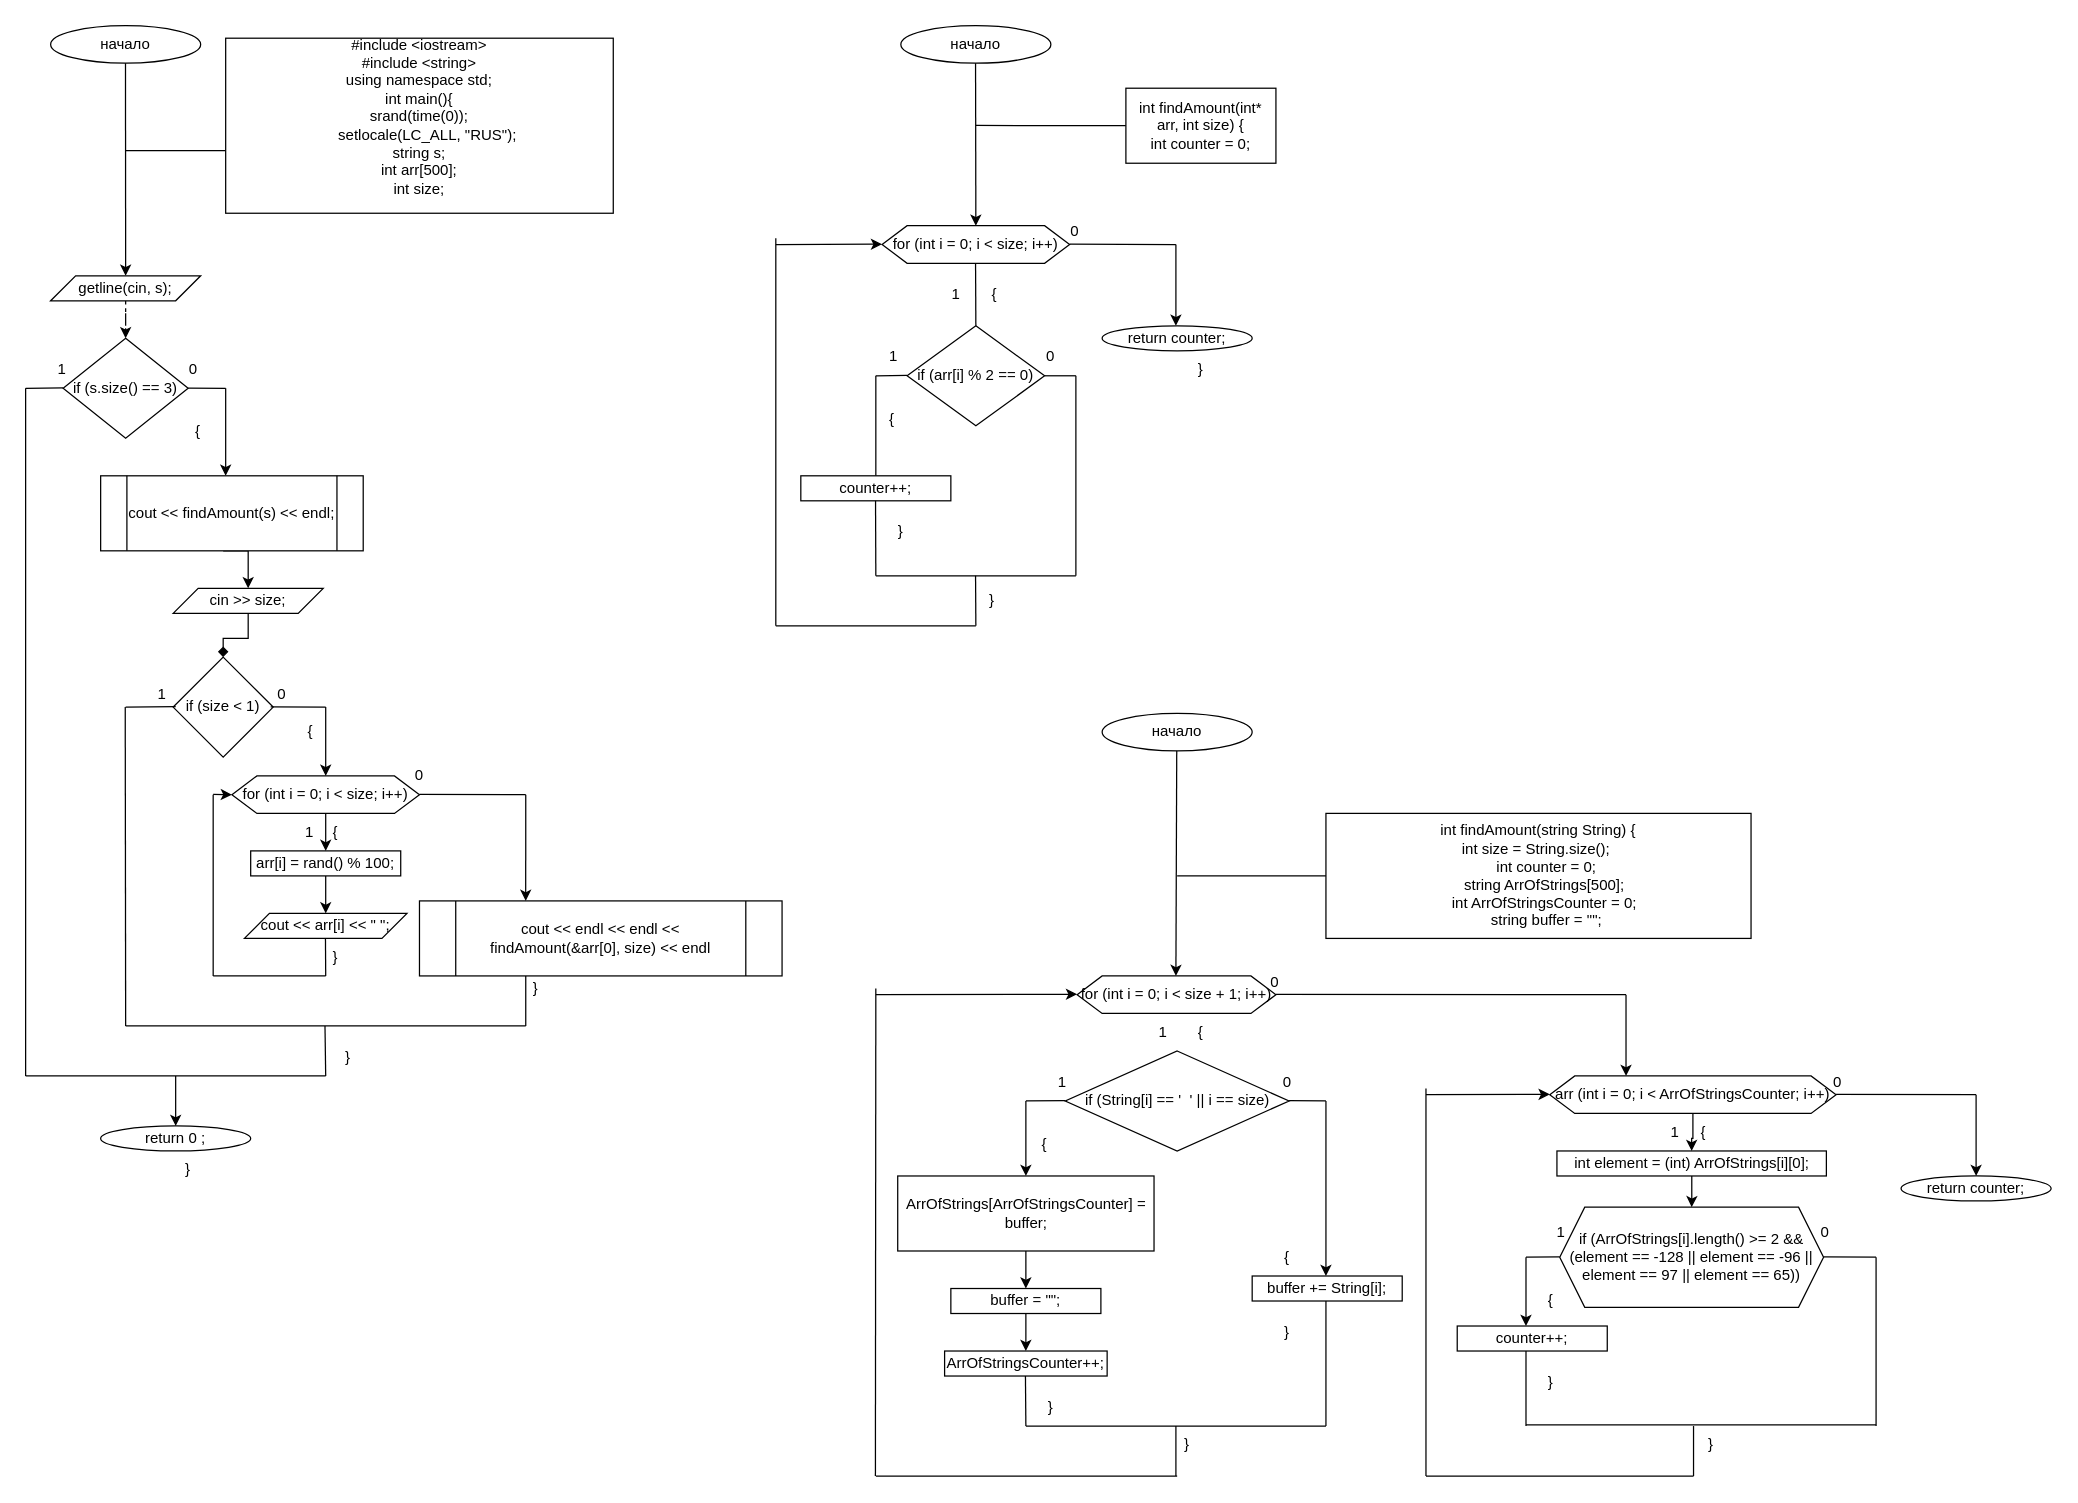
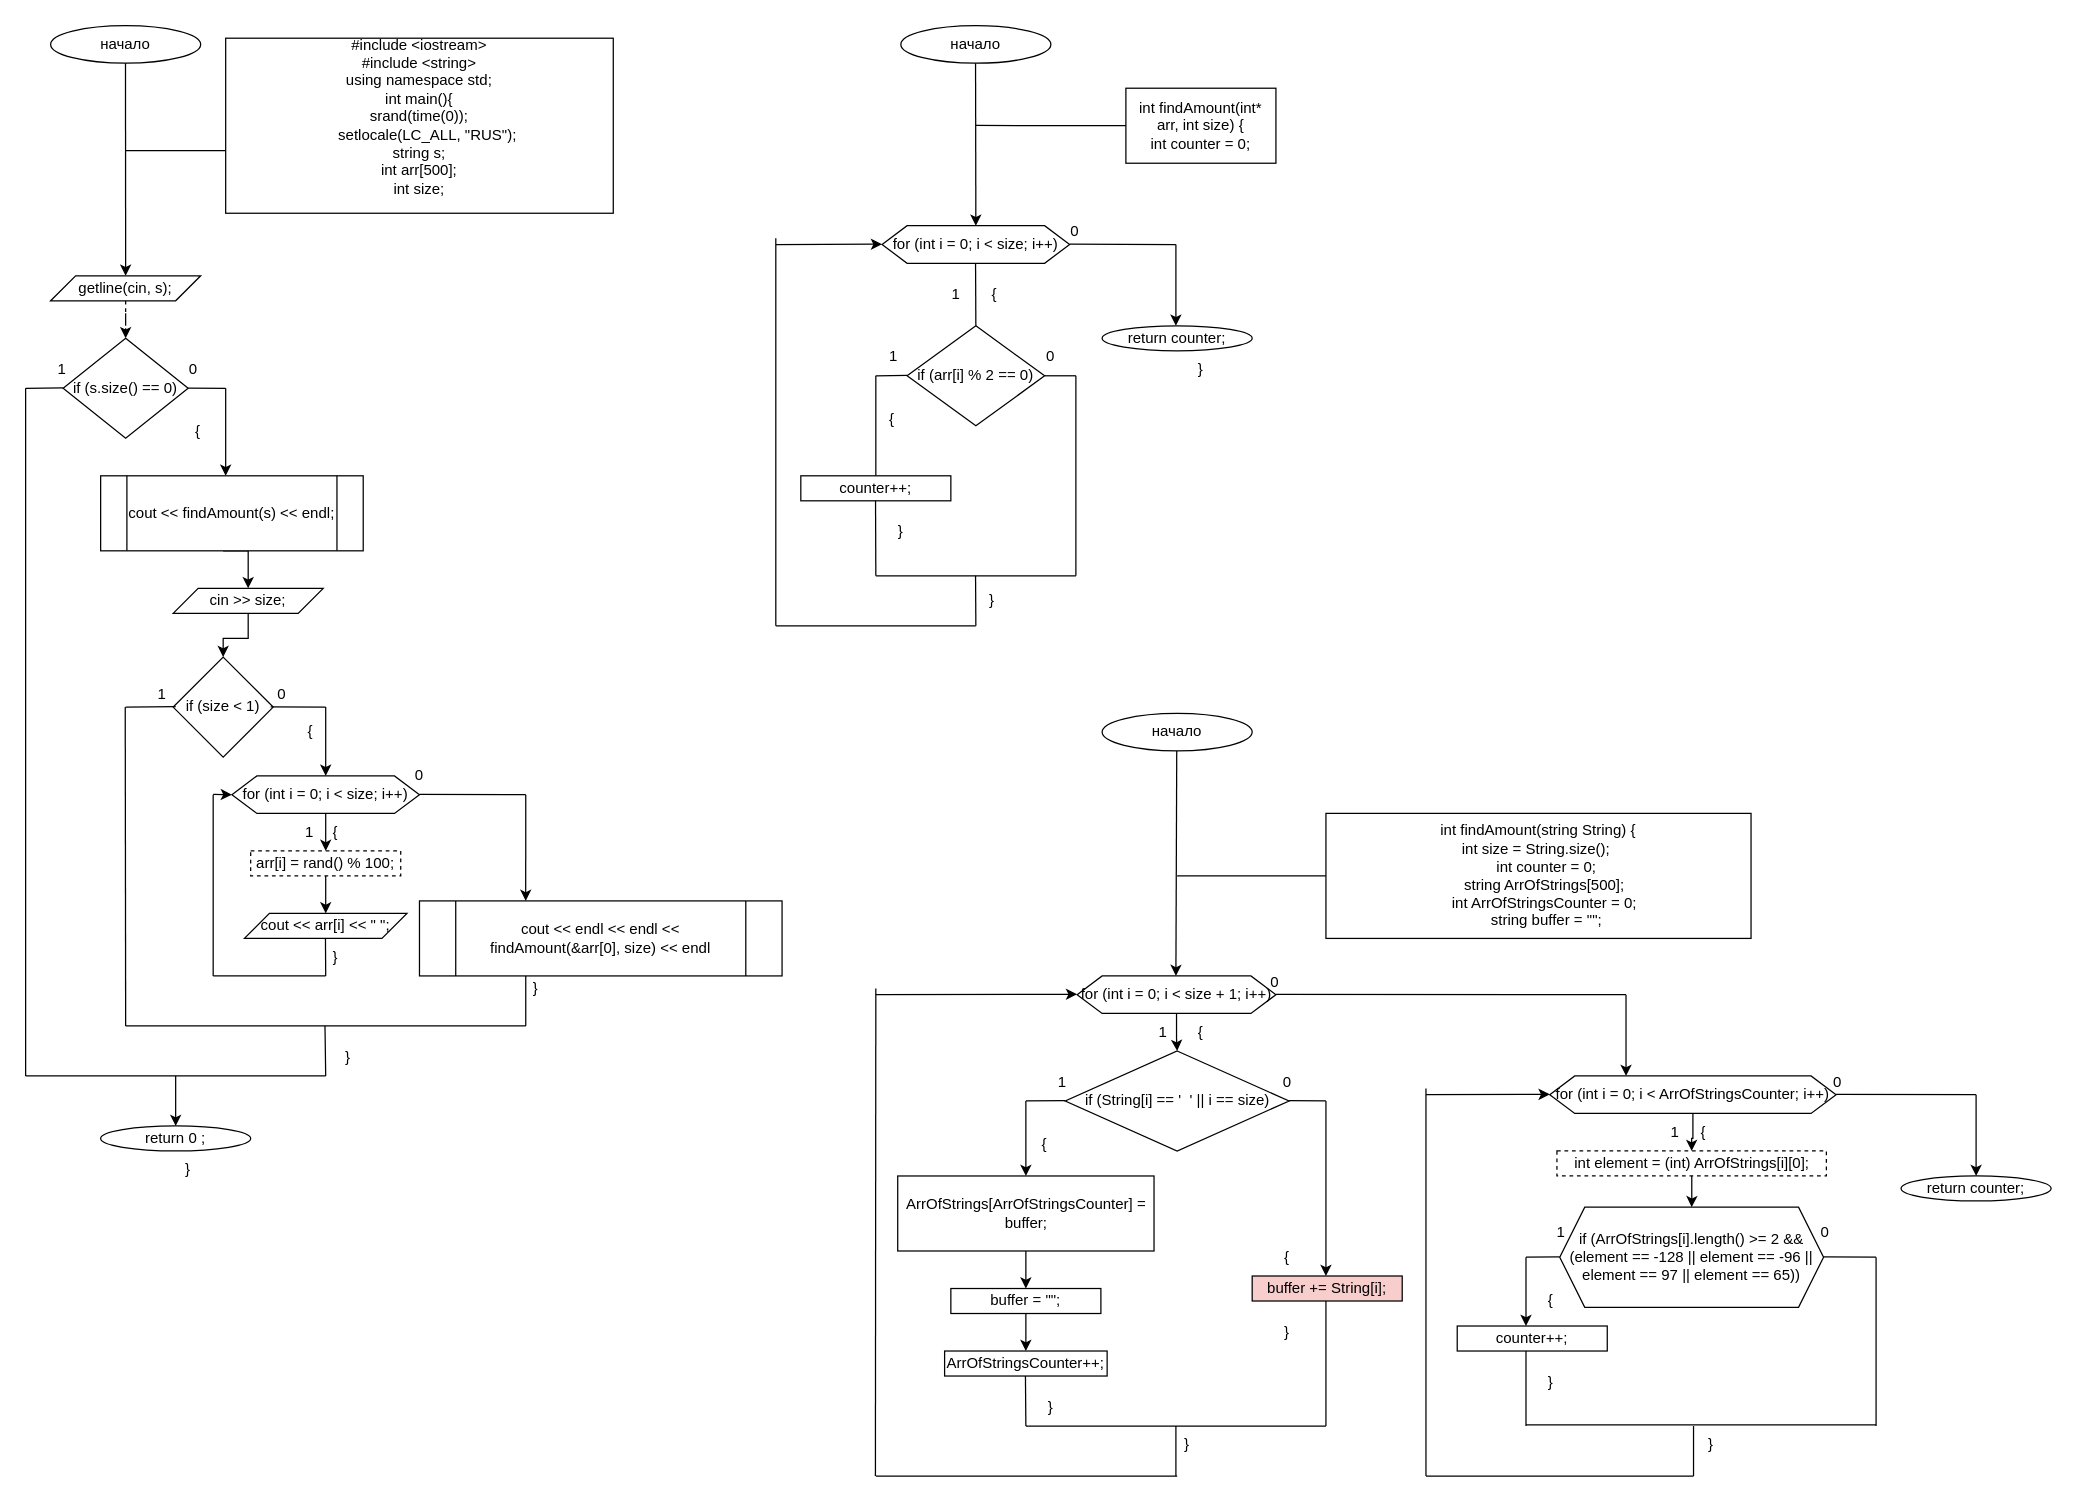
node "if (s.size() == 3)": label "if (s.size() == 3)" -> "if (s.size() == 0)"
edge "cin >> size;" -> "if (size < 1)": arrowhead diamond -> classic
node "arr[i] = rand() % 100;": style solid -> dashed
edge "for (int i = 0; i < size + 1; i++)" -> "if (String[i] == ' ' || i == size)": added
node "arr (int i = 0; i < ArrOfStringsCounter; i++)": label "arr (int i = 0; i < ArrOfStringsCounter; i++)" -> "for (int i = 0; i < ArrOfStringsCounter; i++)"
node "int element = (int) ArrOfStrings[i][0];": style solid -> dashed
node "buffer += String[i];": fillcolor #ffffff -> #f8cecc
